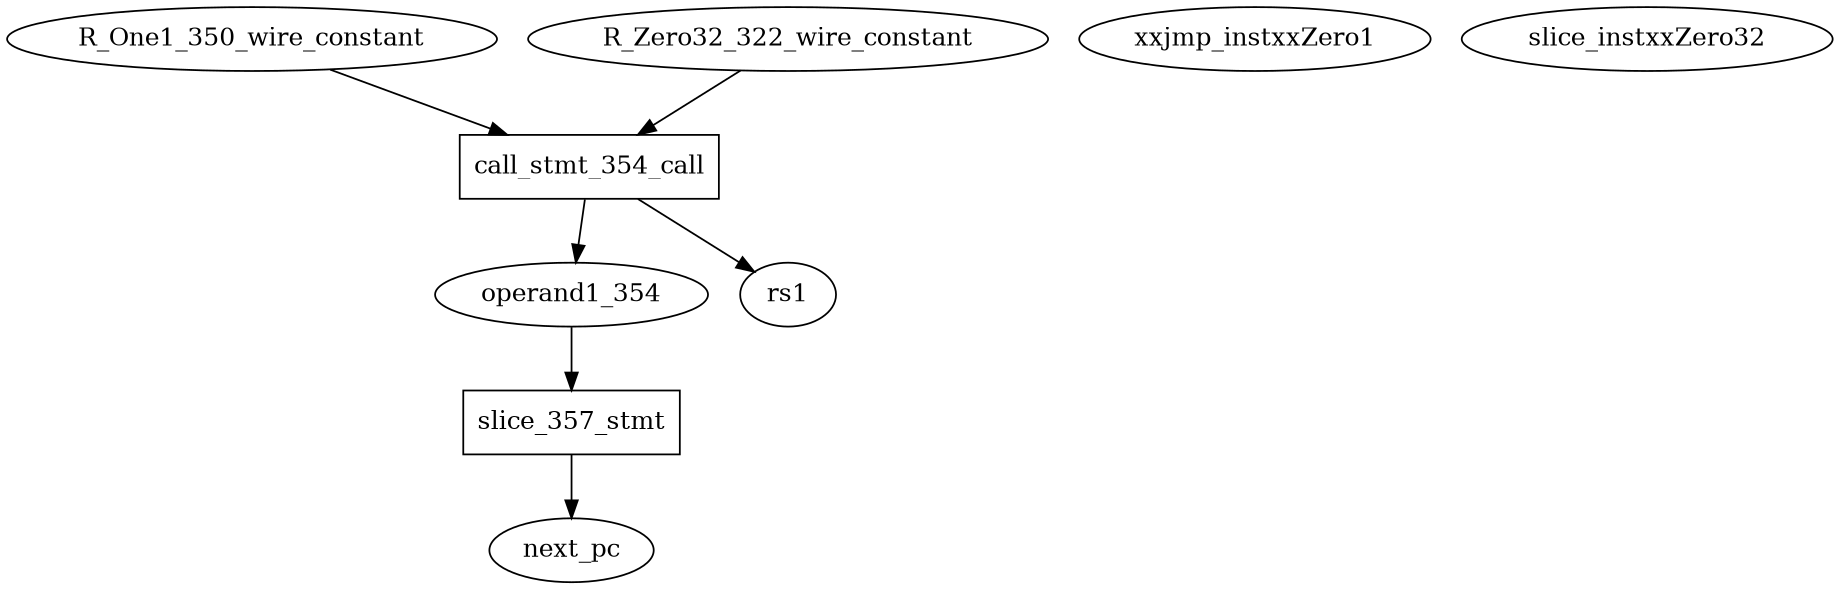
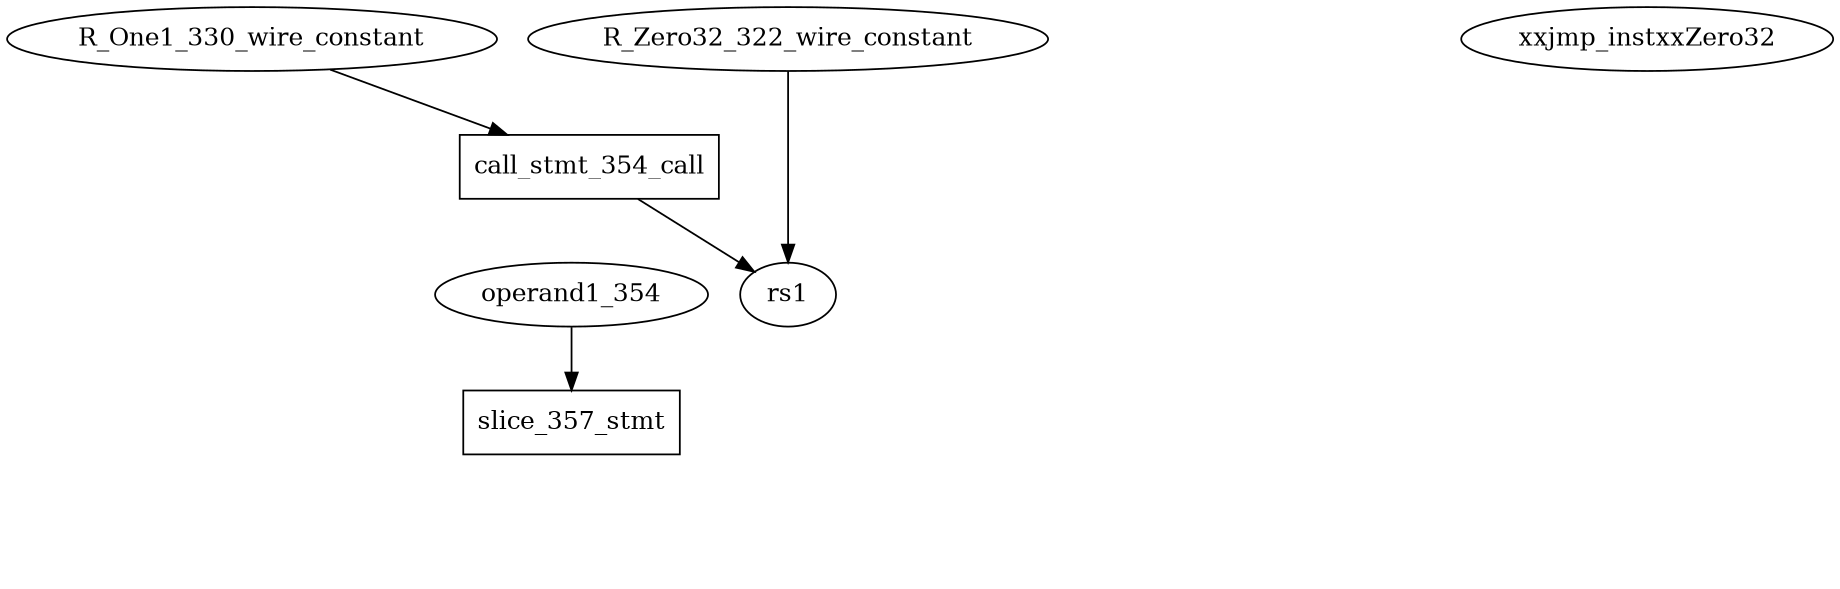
node "R_One1_350_wire_constant": label "R_One1_350_wire_constant" -> "R_One1_330_wire_constant"
node "xxjmp_instxxZero1": removed
node "slice_instxxZero32": label "slice_instxxZero32" -> "xxjmp_instxxZero32"
edge "R_Zero32_322_wire_constant" -> "call_stmt_354_call": now "R_Zero32_322_wire_constant" -> "rs1"
edge "call_stmt_354_call" -> "operand1_354": removed
node "next_pc": removed
